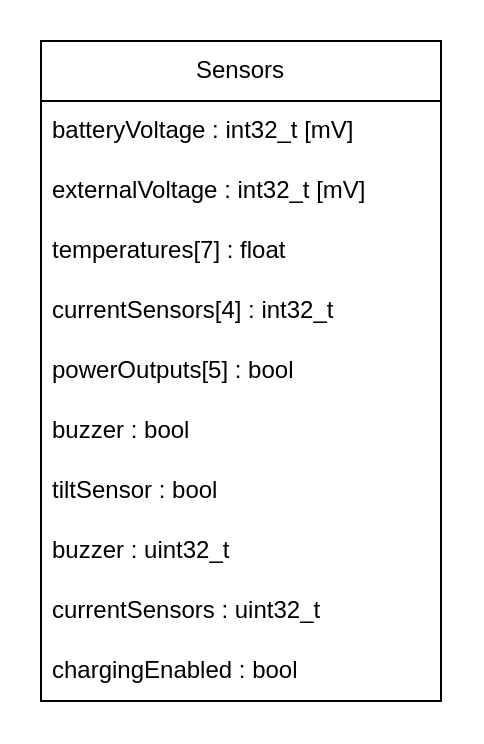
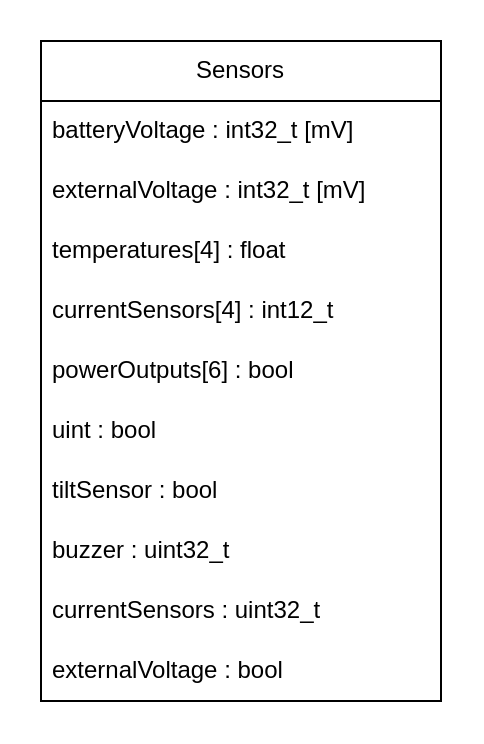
node "temperatures[7] : float": label "temperatures[7] : float" -> "temperatures[4] : float"
node "currentSensors[4] : int32_t": label "currentSensors[4] : int32_t" -> "currentSensors[4] : int12_t"
node "powerOutputs[5] : bool": label "powerOutputs[5] : bool" -> "powerOutputs[6] : bool"
node "buzzer : bool": label "buzzer : bool" -> "uint : bool"
node "chargingEnabled : bool": label "chargingEnabled : bool" -> "externalVoltage : bool"
